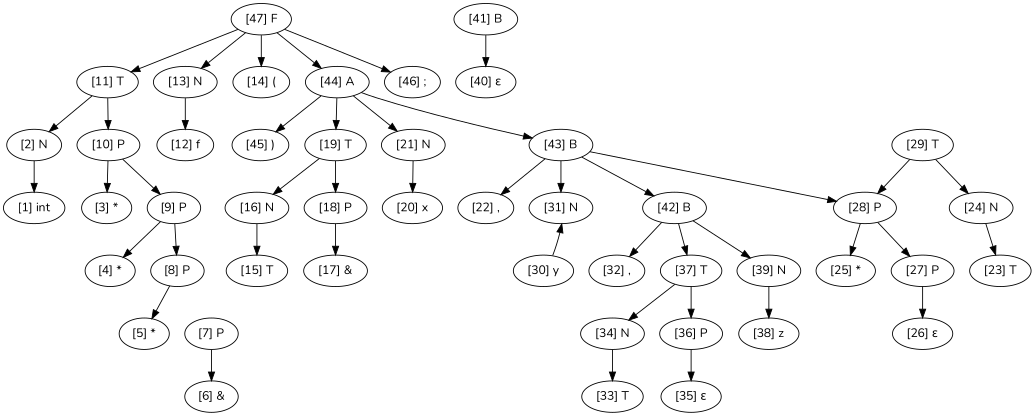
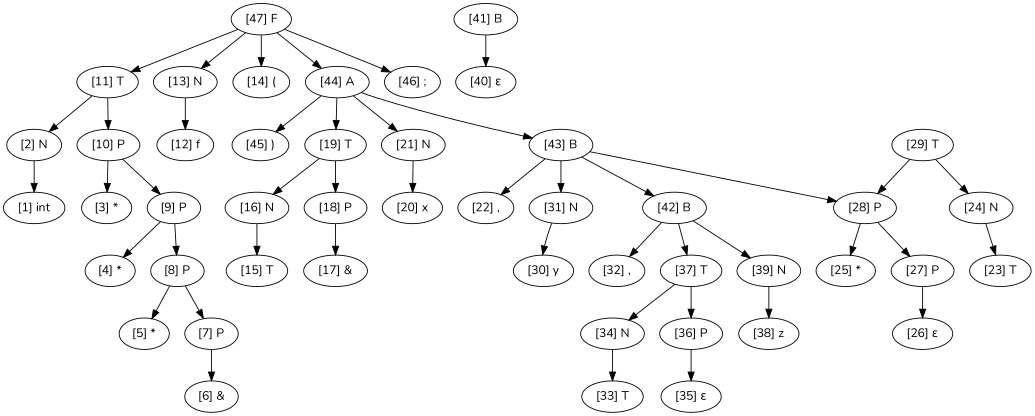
edge "[30] y" -> "[31] N": reversed
edge "[8] P" -> "[7] P": added
